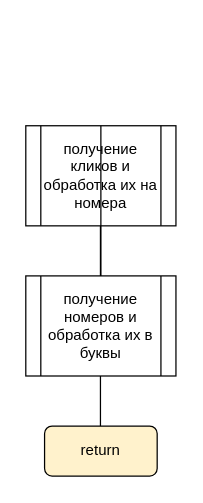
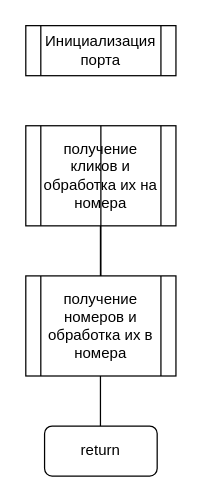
node "Инициализация порта": added
node "получение номеров и обработка их в буквы": label "получение номеров и обработка их в буквы" -> "получение номеров и обработка их в номера"
node "return": fillcolor #fff2cc -> #ffffff
